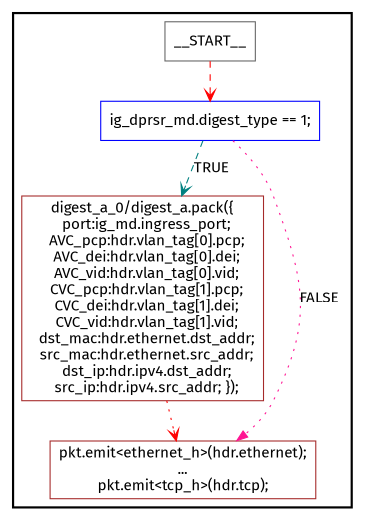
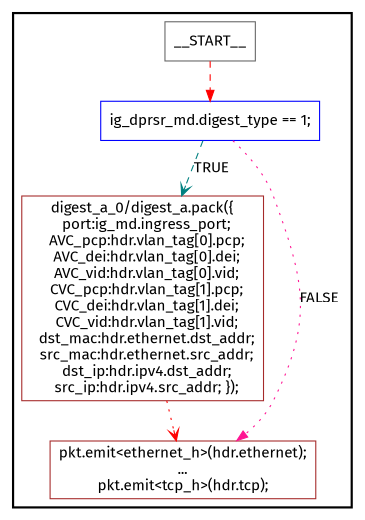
edge "__START__" -> "ig_dprsr_md.digest_type == 1;": arrowhead vee -> normal
